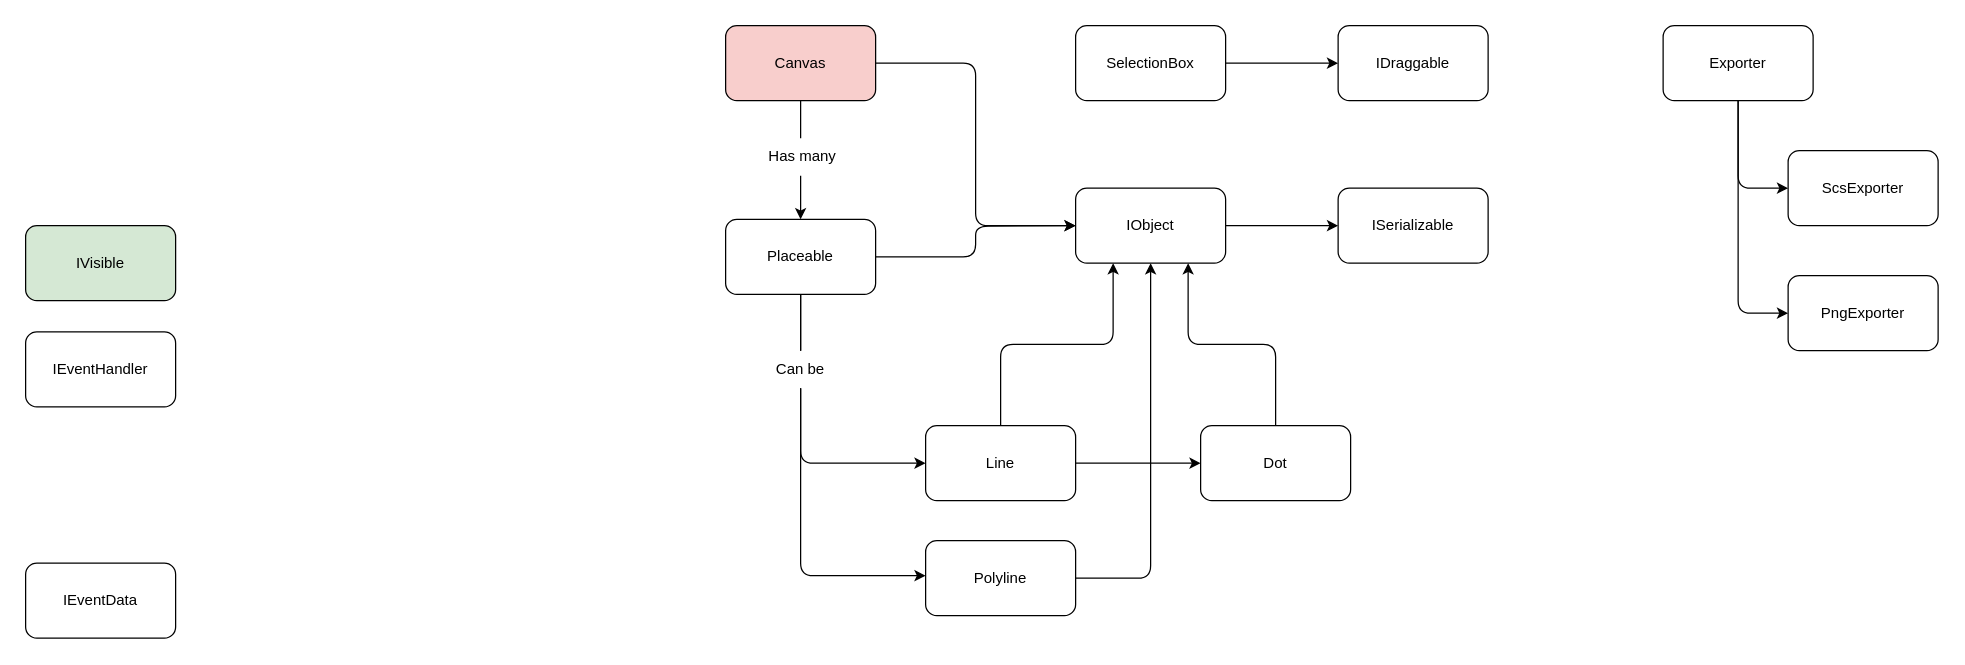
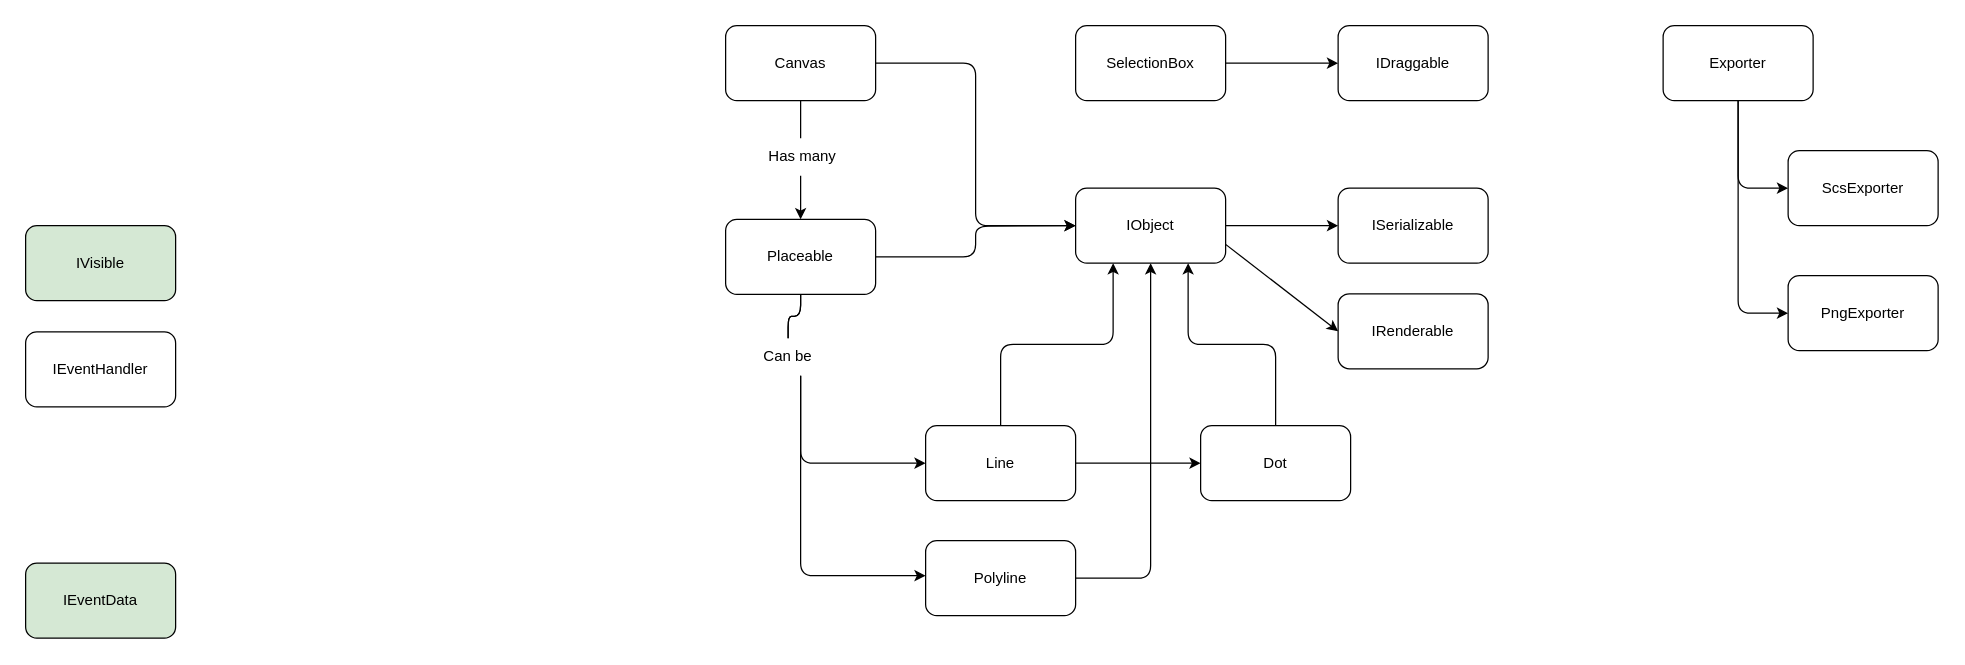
node "Canvas": fillcolor #f8cecc -> #ffffff
edge "IObject" -> "IRenderable": added
node "IRenderable": added
node "Can be": moved (801, 369) -> (788, 357)
node "IEventData": fillcolor #ffffff -> #d5e8d4
